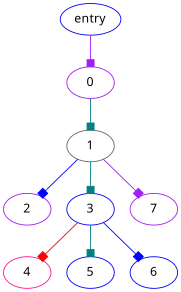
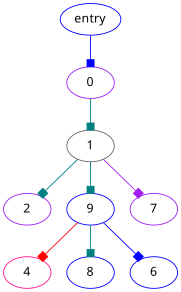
edge "entry" -> "0": color purple -> blue
edge "1" -> "2": color blue -> teal
node "3": label "3" -> "9"
node "5": label "5" -> "8"
